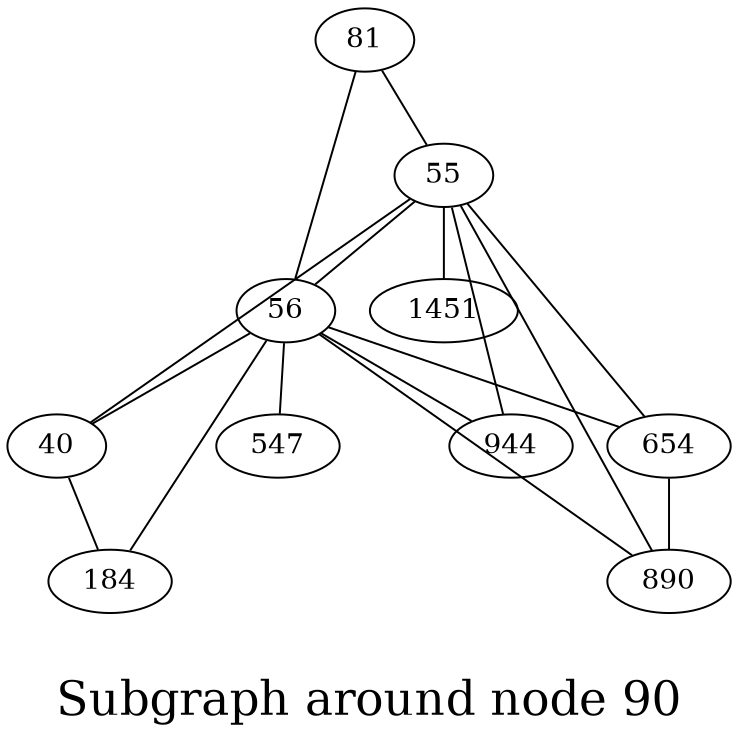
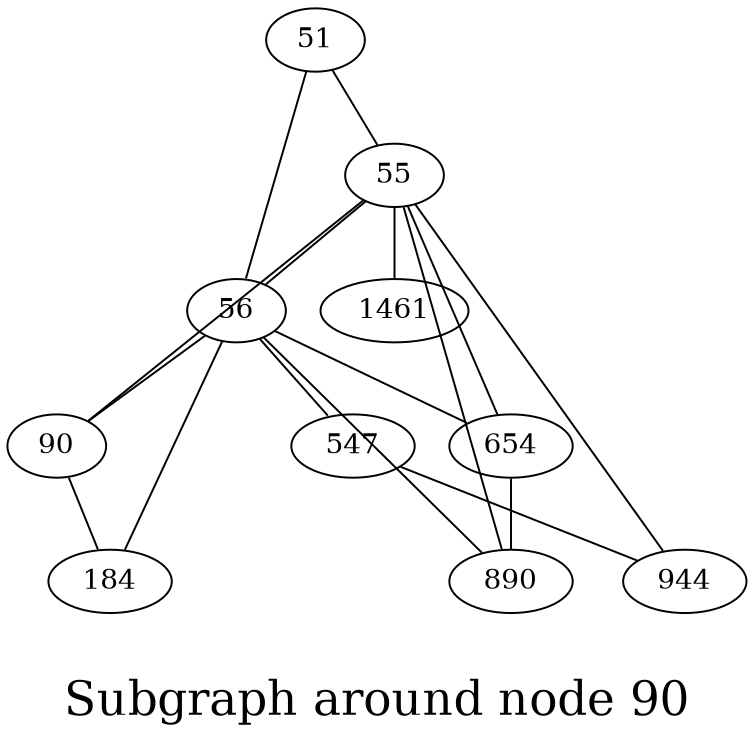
node "81": label "81" -> "51"
node "1451": label "1451" -> "1461"
edge "56" -- "944": now "547" -- "944"
node "40": label "40" -> "90"
